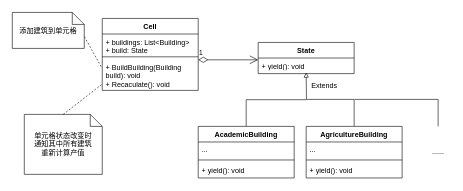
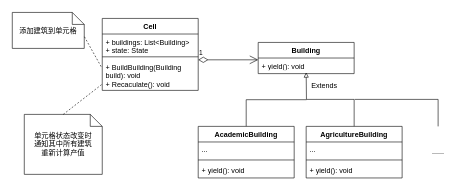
node "+ buildings: List<Building> + build: State": label "+ buildings: List<Building> + build: State" -> "+ buildings: List<Building> + state: State"
node "State": label "State" -> "Building"
